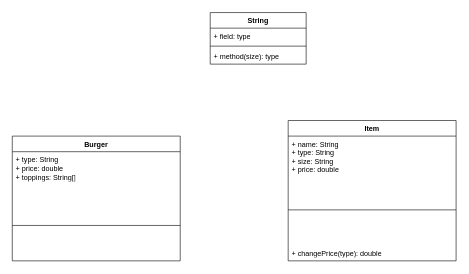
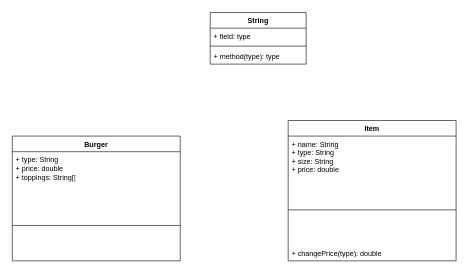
node "+ method(size): type": label "+ method(size): type" -> "+ method(type): type"
